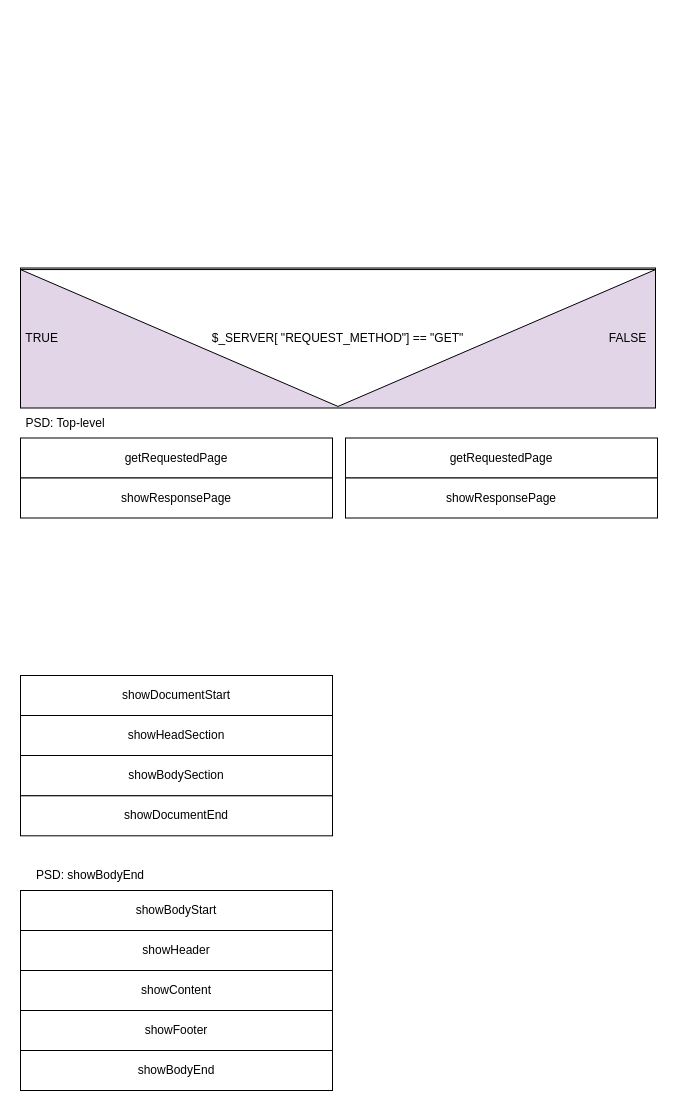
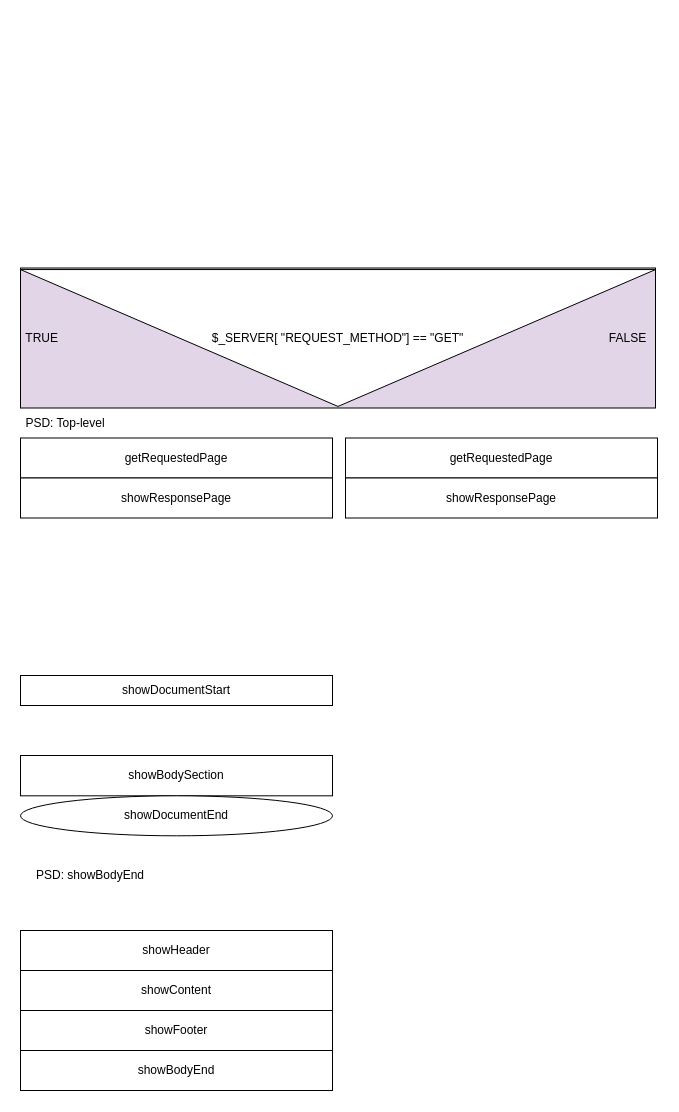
node "showDocumentStart": size 312x40 -> 312x30
node "showHeadSection": removed
node "showDocumentEnd": shape rectangle -> ellipse
node "showBodyStart": removed
